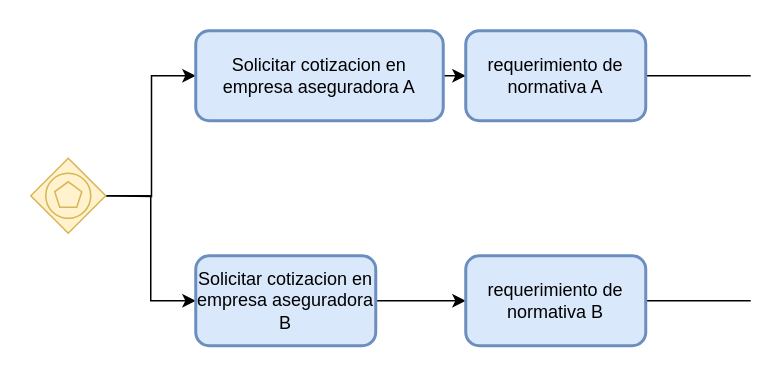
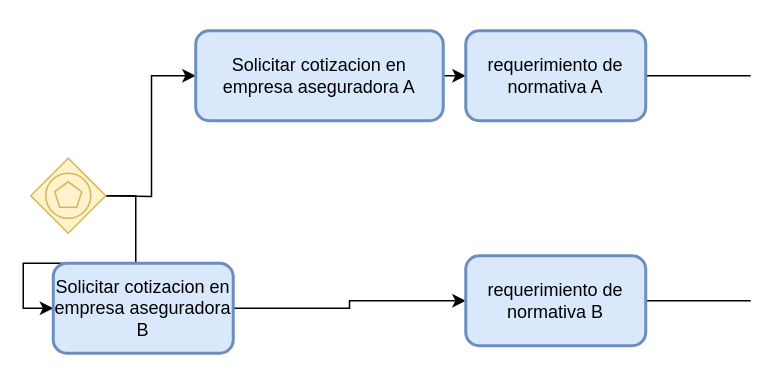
node "Solicitar cotizacion en empresa aseguradora B": moved (286, 301) -> (143, 308)
